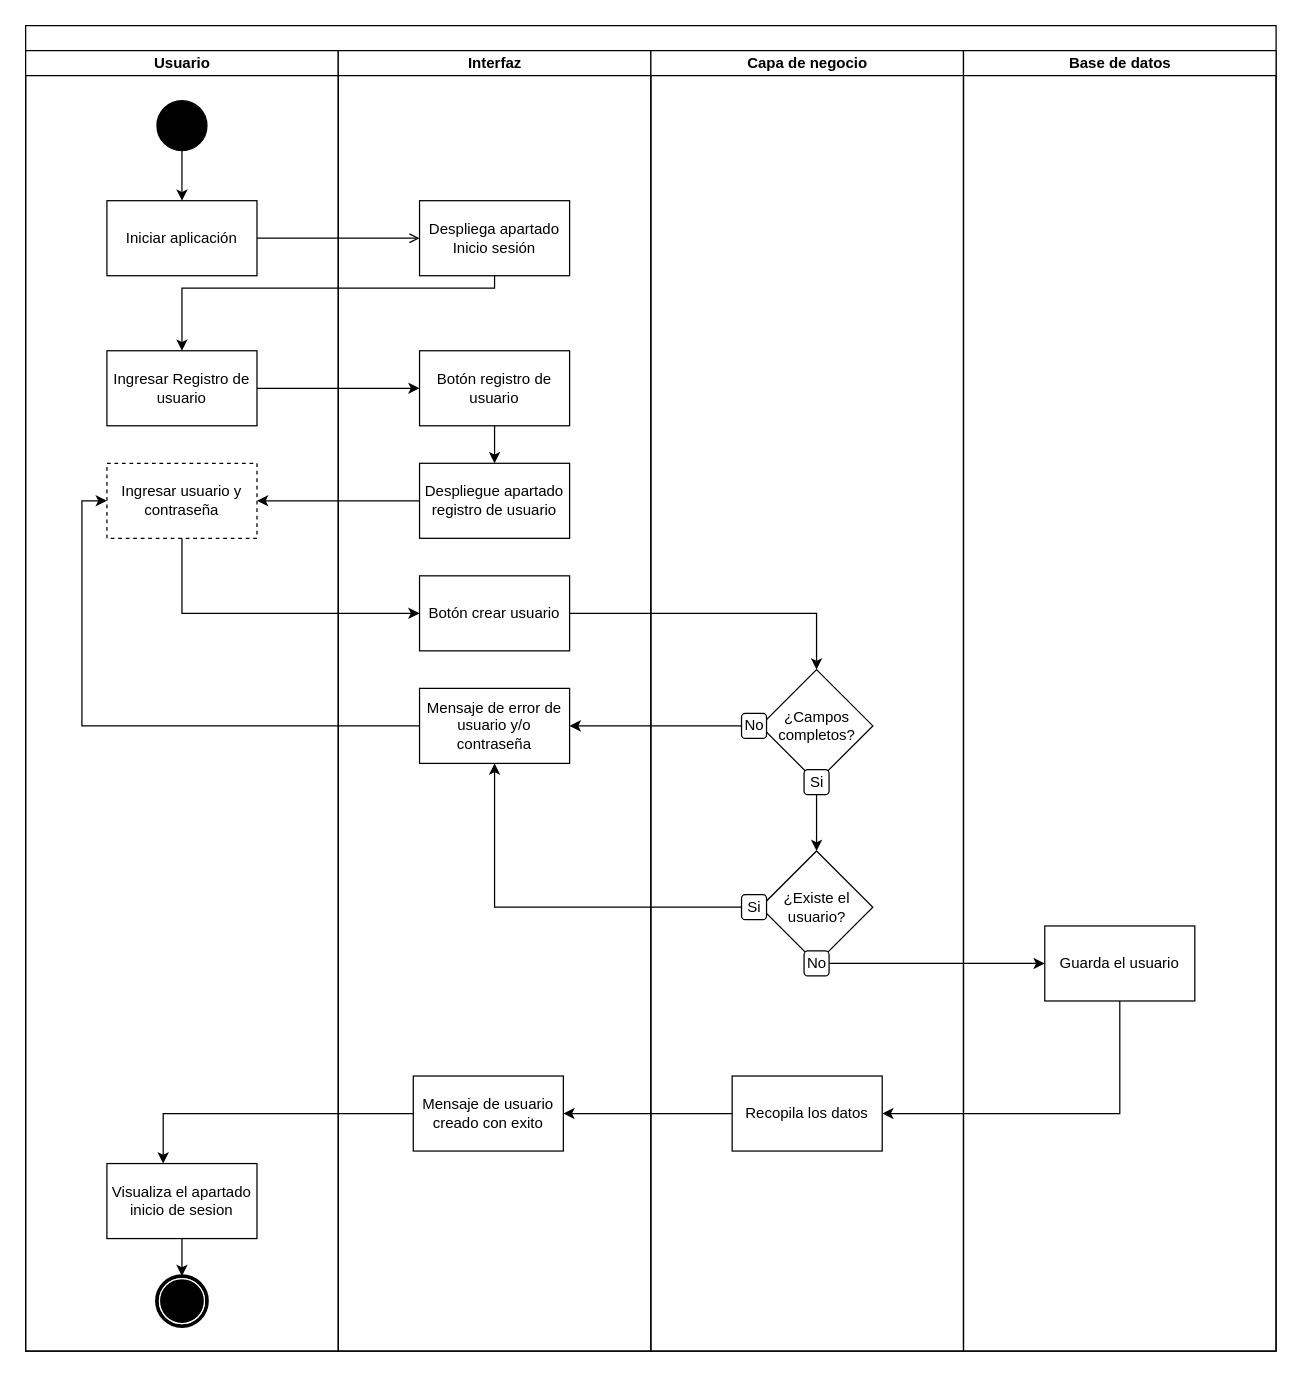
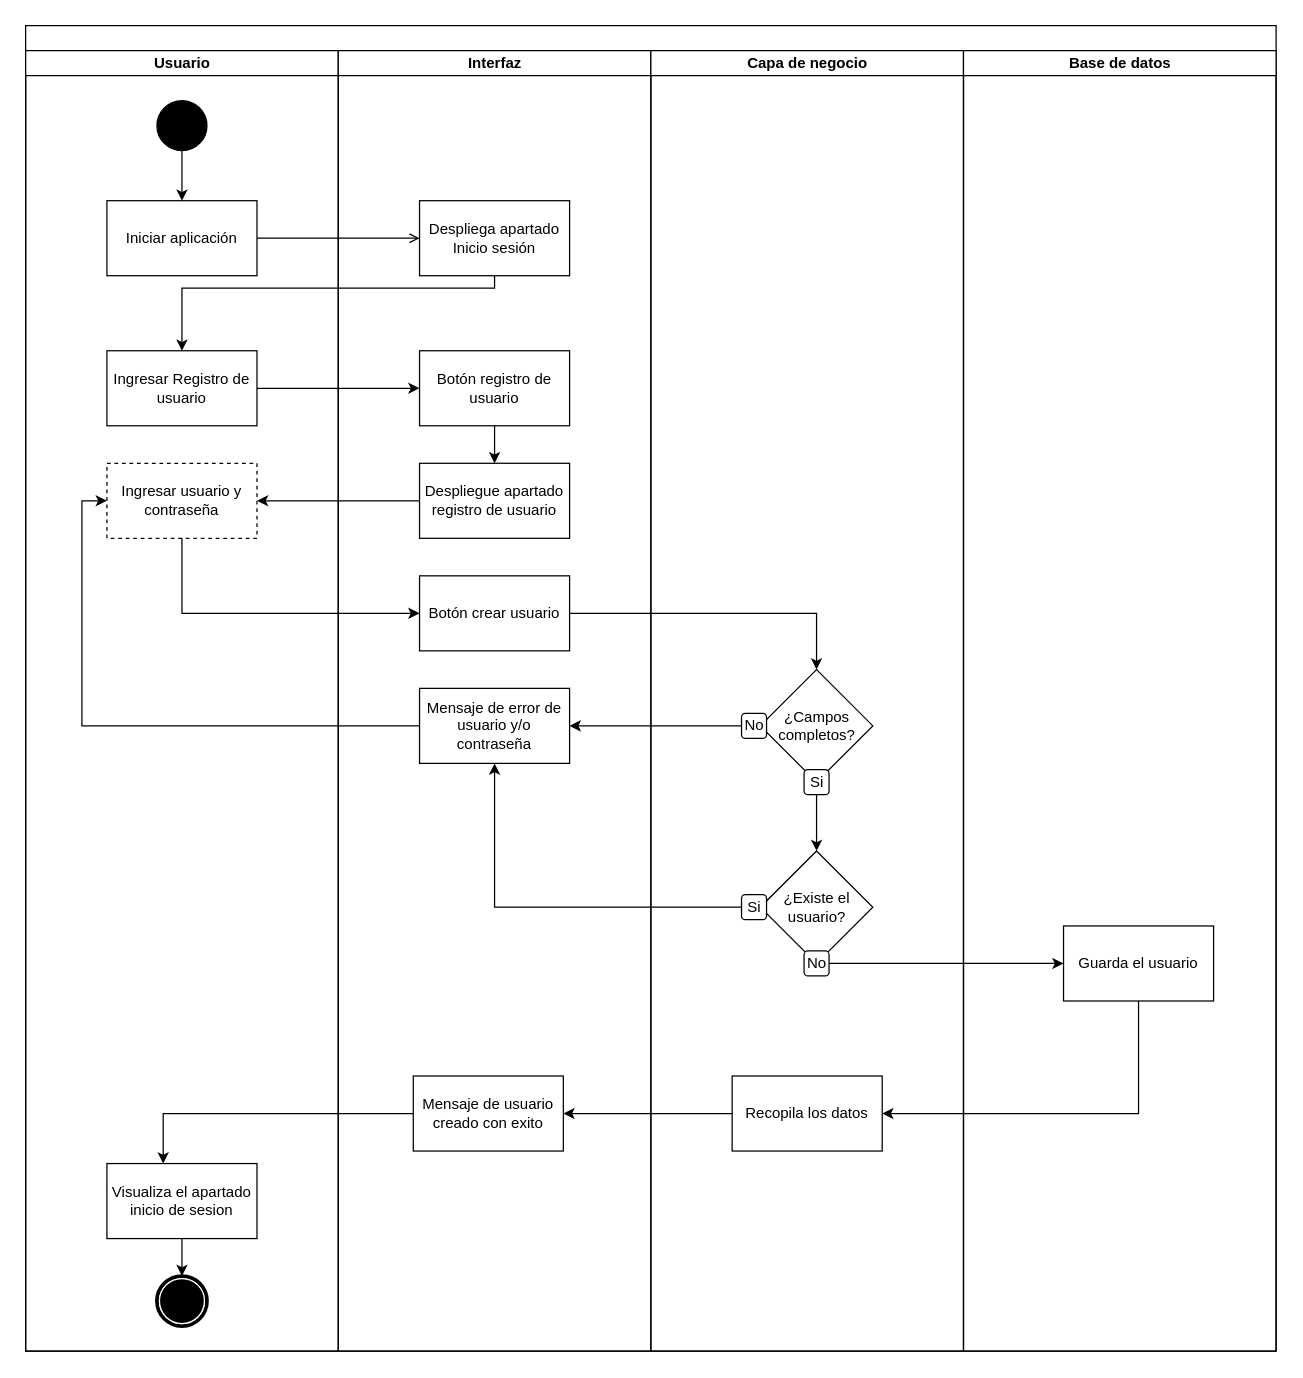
node "Guarda el usuario": moved (1119, 963) -> (1138, 963)
